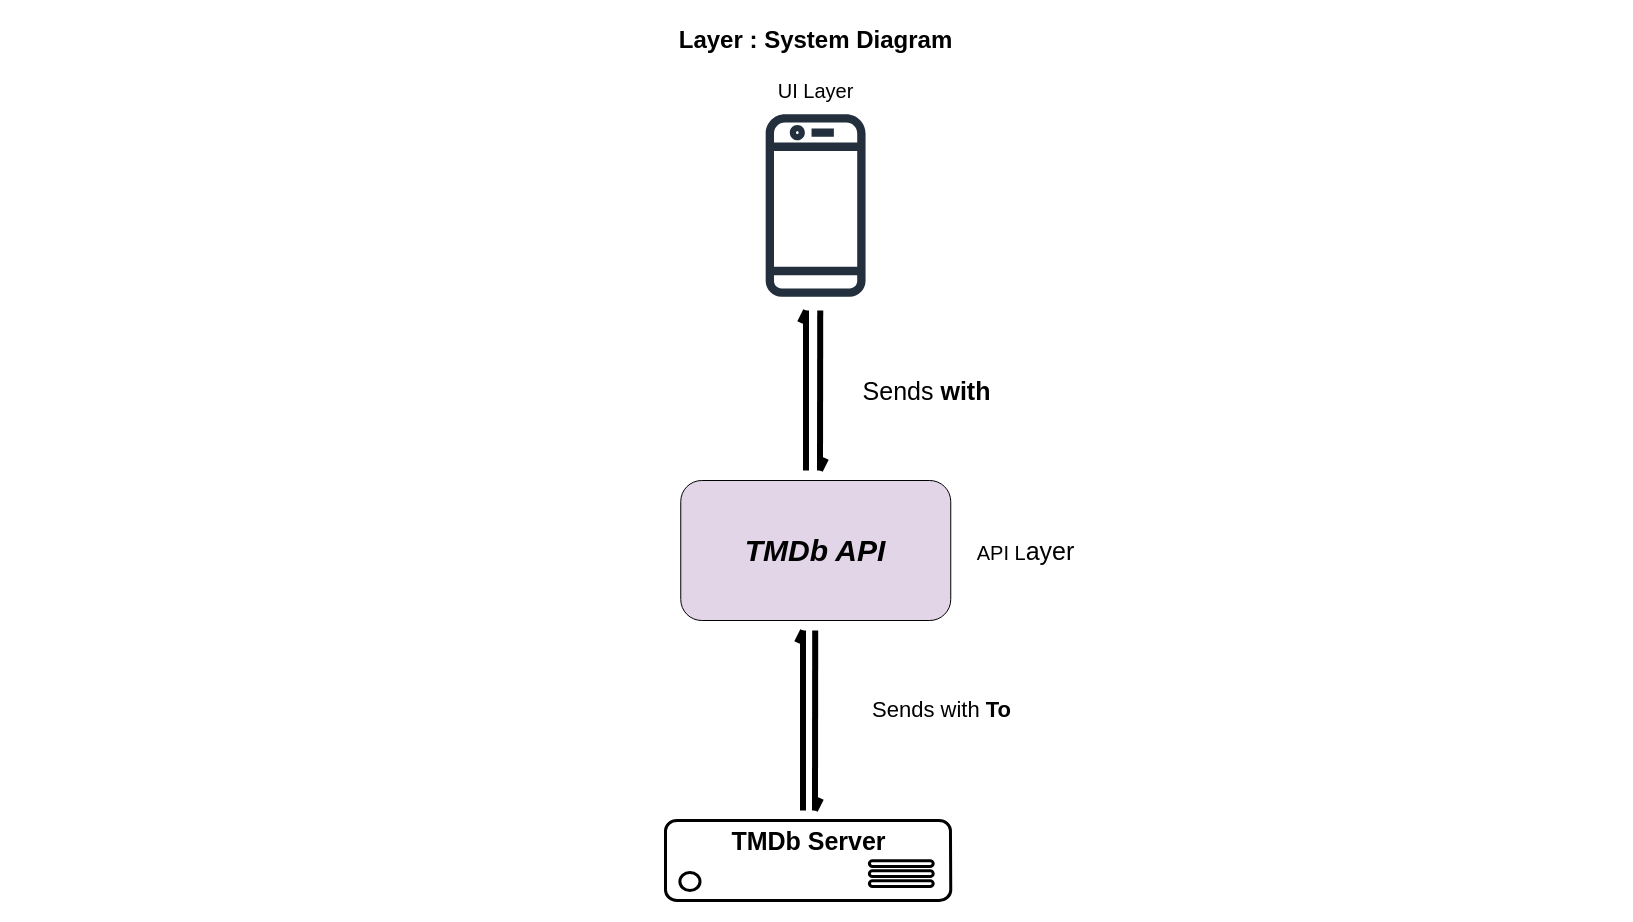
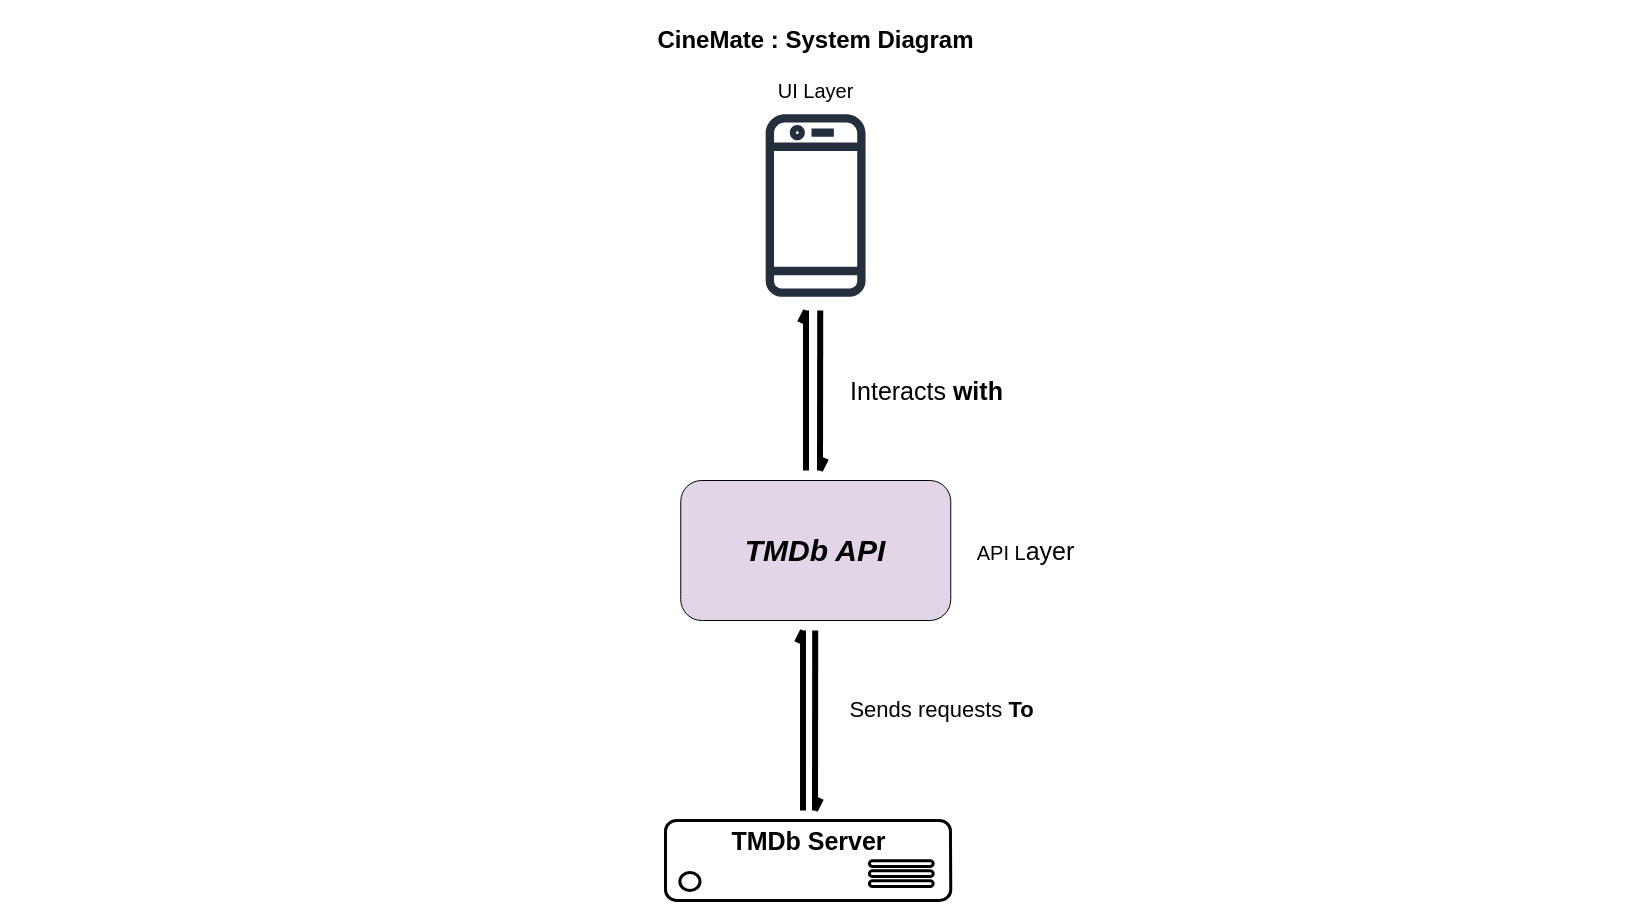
node "Layer : System Diagram": label "Layer : System Diagram" -> "CineMate : System Diagram"
node "Sends with": label "Sends with" -> "Interacts with"
node "Sends with To": label "Sends with To" -> "Sends requests To"
